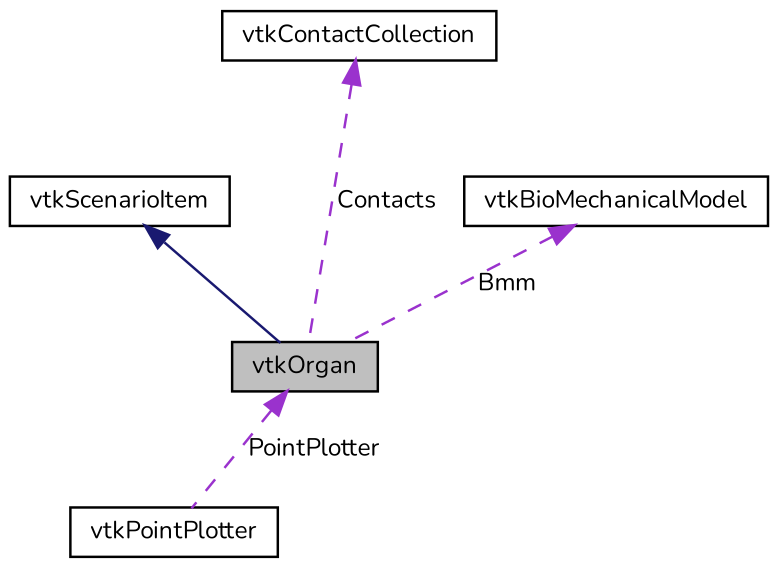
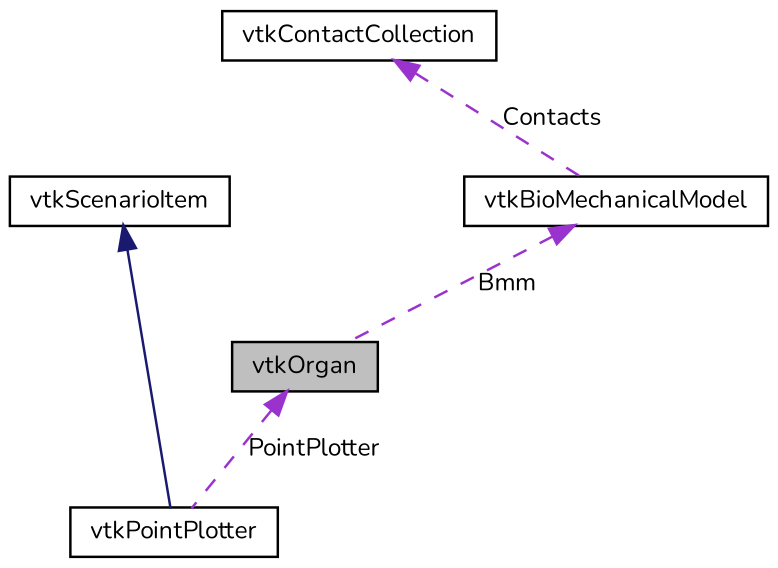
edge "vtkOrgan" -> "vtkContactCollection": now "vtkBioMechanicalModel" -> "vtkContactCollection"
edge "vtkOrgan" -> "vtkScenarioItem": now "vtkPointPlotter" -> "vtkScenarioItem"
